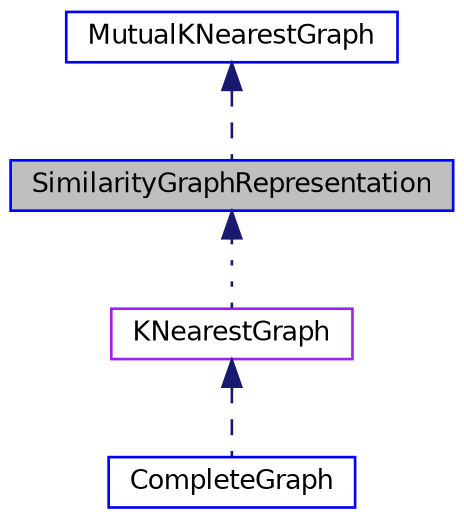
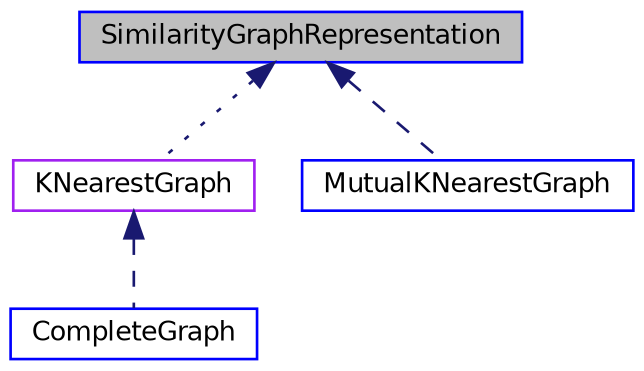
edge "SimilarityGraphRepresentation" -> "MutualKNearestGraph": reversed
